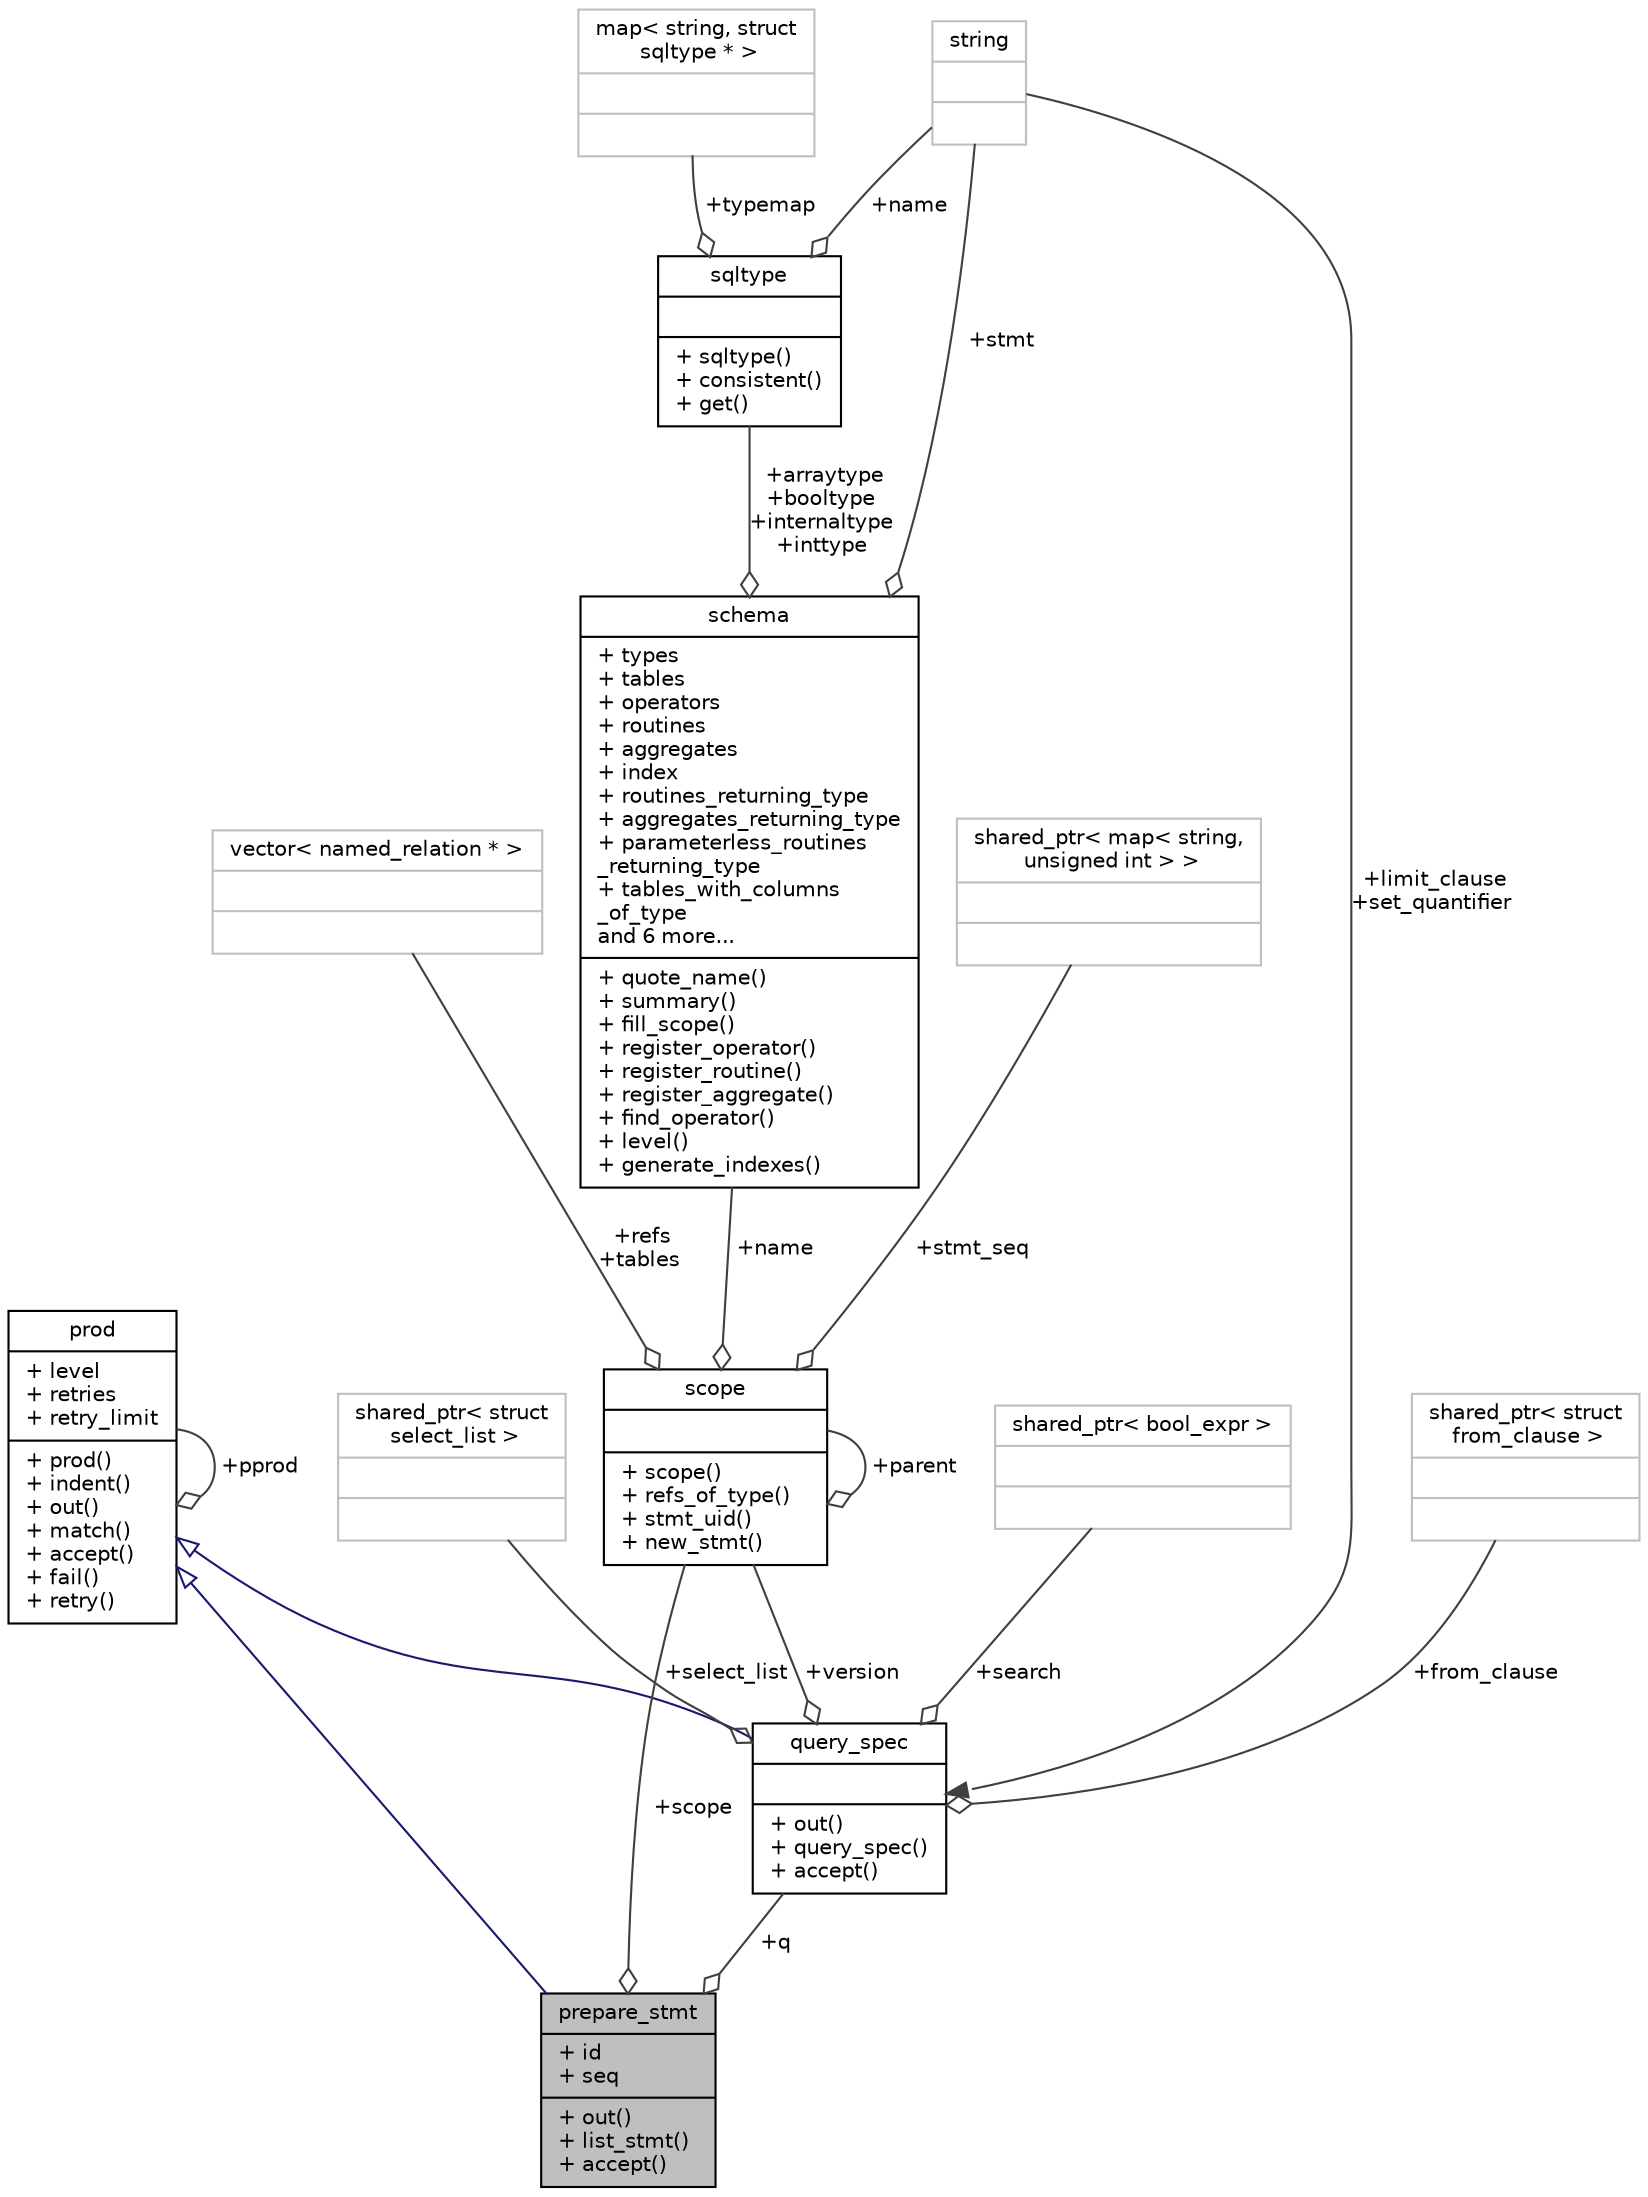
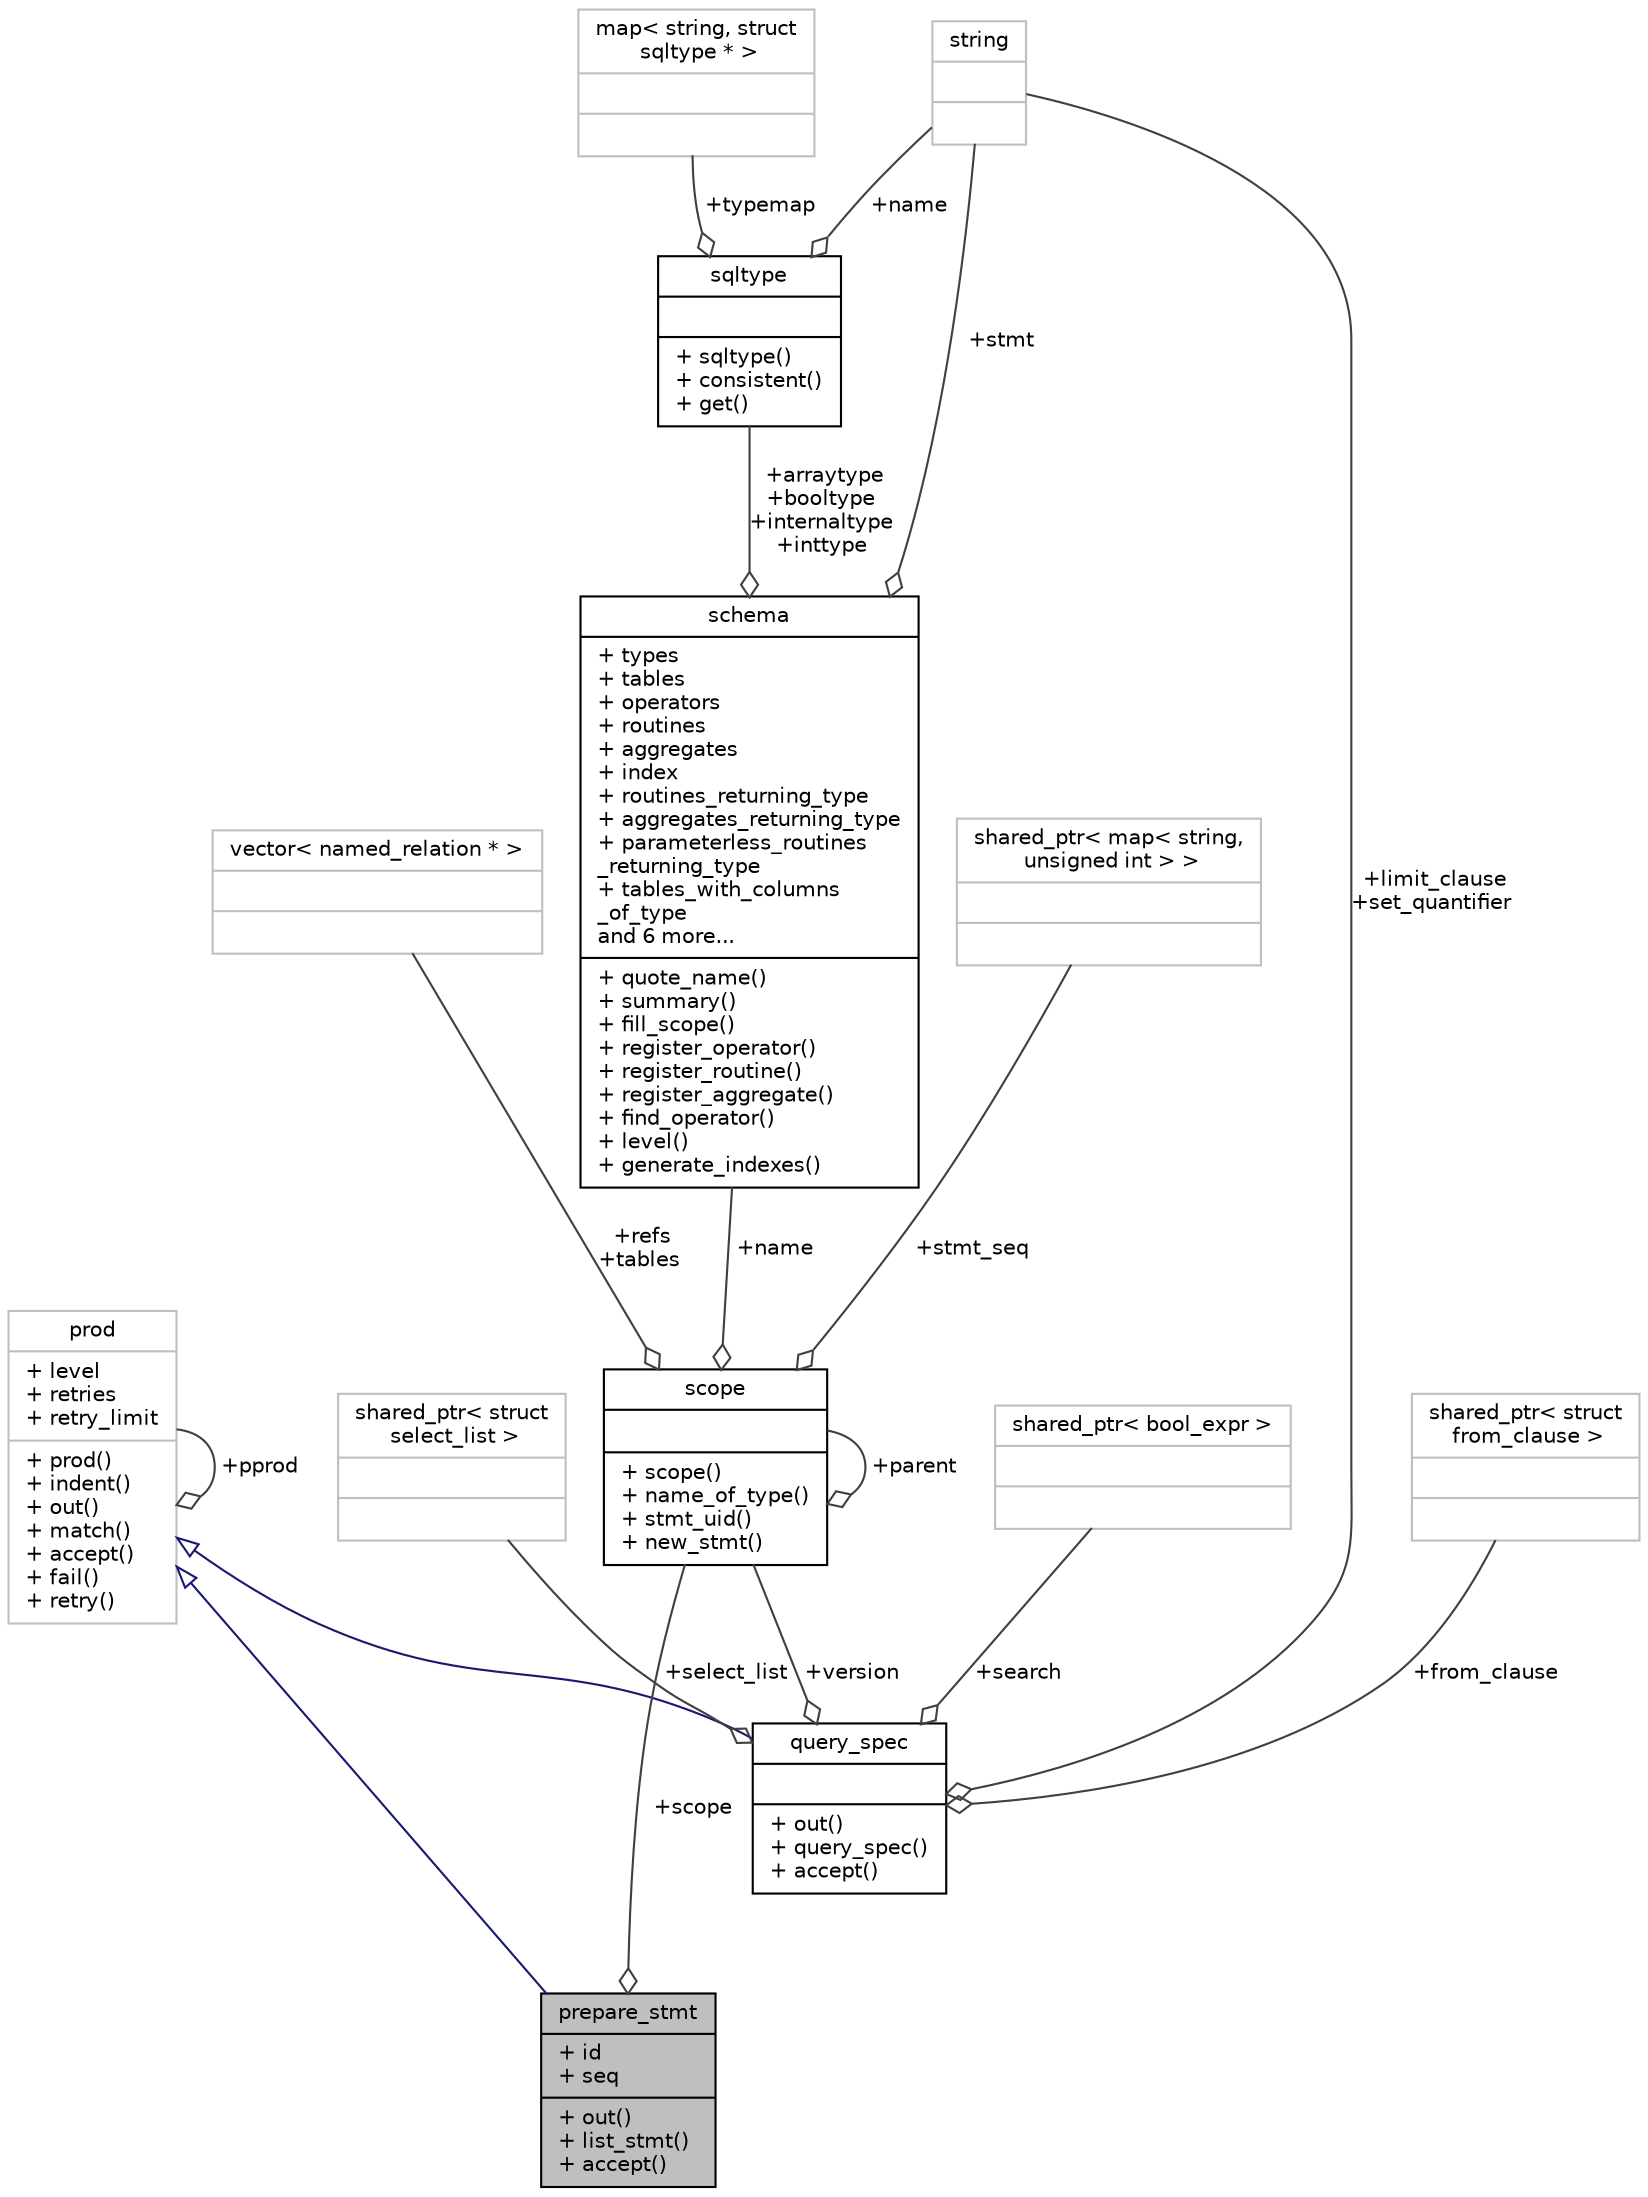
edge "string" -> "query_spec": arrowhead normal -> odiamond
node "prod": color black -> grey75
node "scope": text "+ refs_of_type()" -> "+ name_of_type()"
edge "query_spec" -> "prepare_stmt": removed, label "+q"
